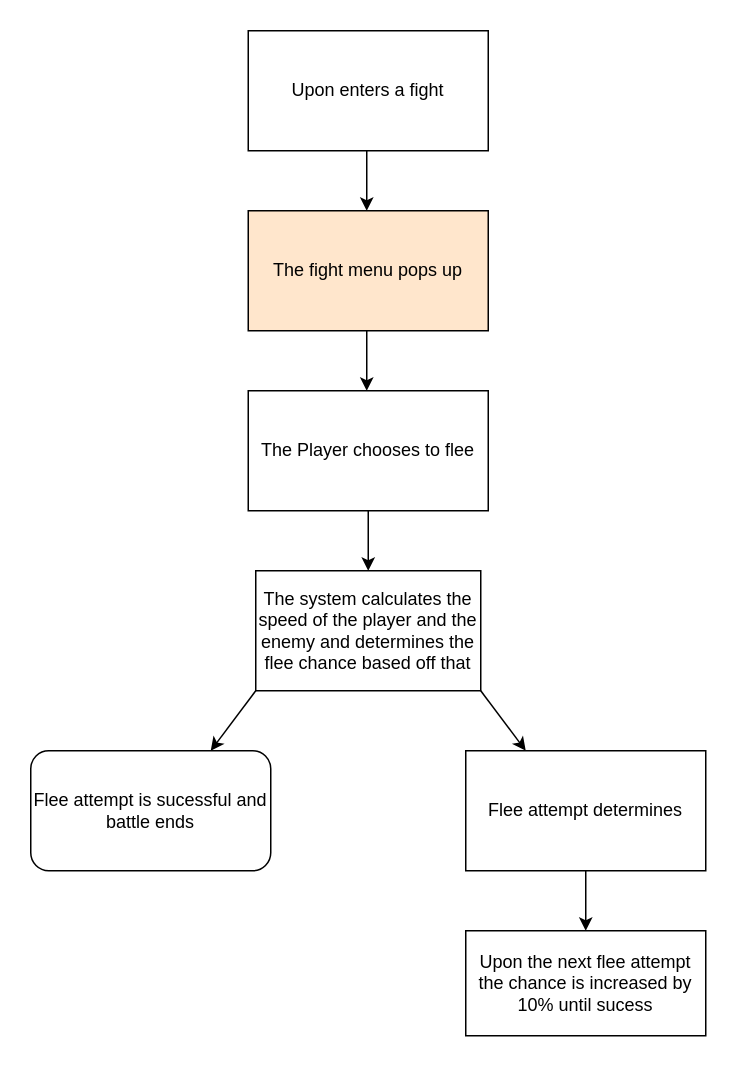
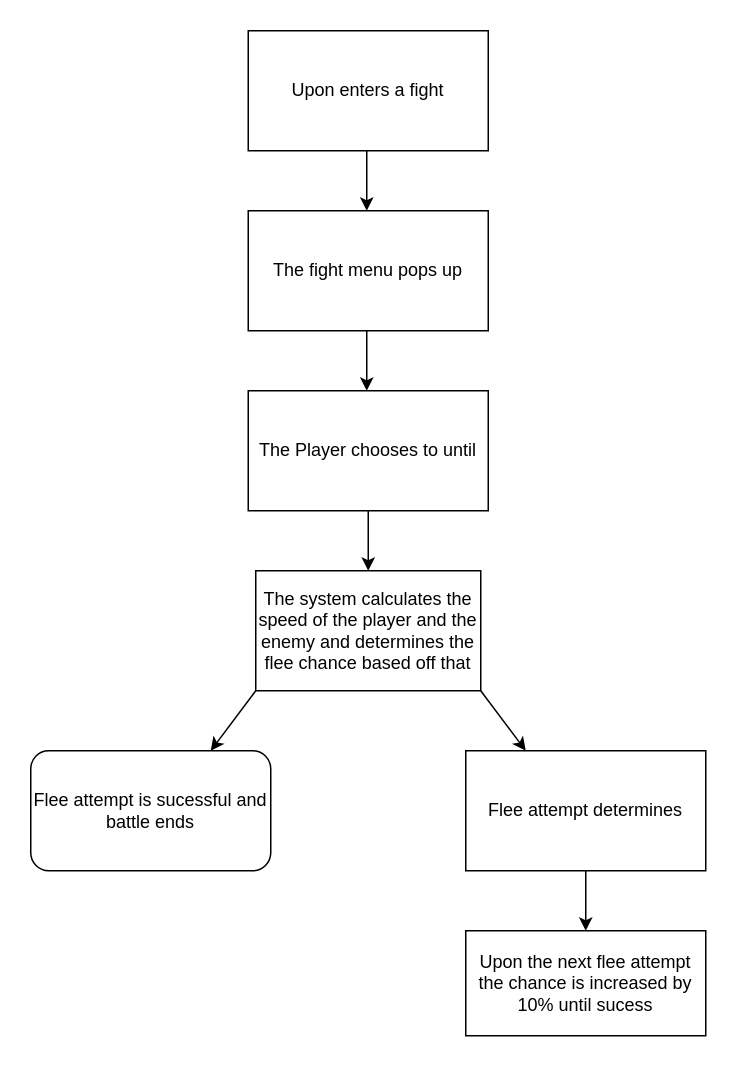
node "The fight menu pops up": fillcolor #ffe6cc -> #ffffff
node "The Player chooses to flee": label "The Player chooses to flee" -> "The Player chooses to until"
